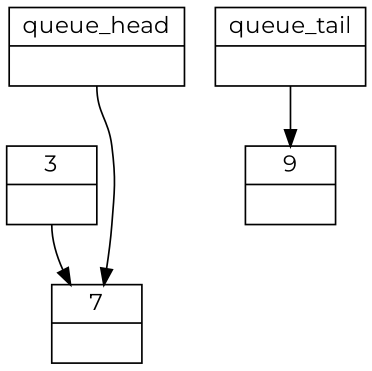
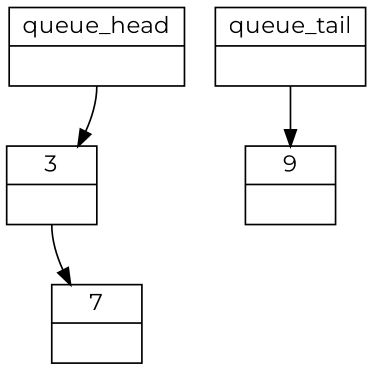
edge "queue_head" -> "7": now "queue_head" -> "3"
